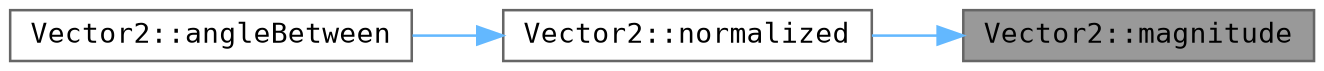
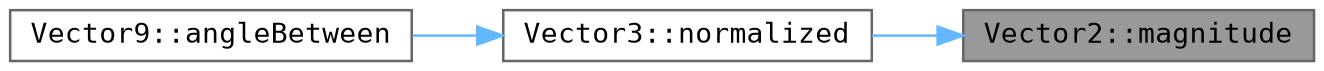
node "Vector2::angleBetween": label "Vector2::angleBetween" -> "Vector9::angleBetween"
node "Vector2::normalized": label "Vector2::normalized" -> "Vector3::normalized"
